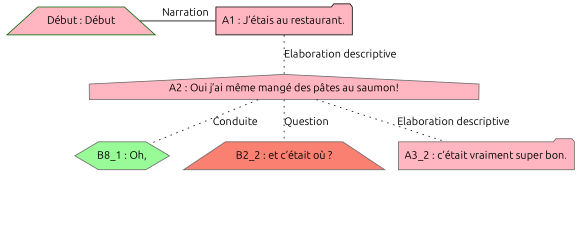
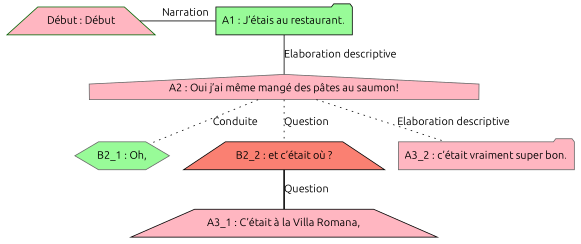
node "A1 : J’étais au restaurant.": fillcolor lightpink -> palegreen
edge "A1 : J’étais au restaurant." -- "A2 : Oui j’ai même mangé des pâtes au saumon!": style dotted -> solid
node "B8_1 : Oh,": label "B8_1 : Oh," -> "B2_1 : Oh,"
node "B2_2 : et c’était où ?": color gray40 -> black
node "A3_1 : C’était à la Villa Romana,": added
